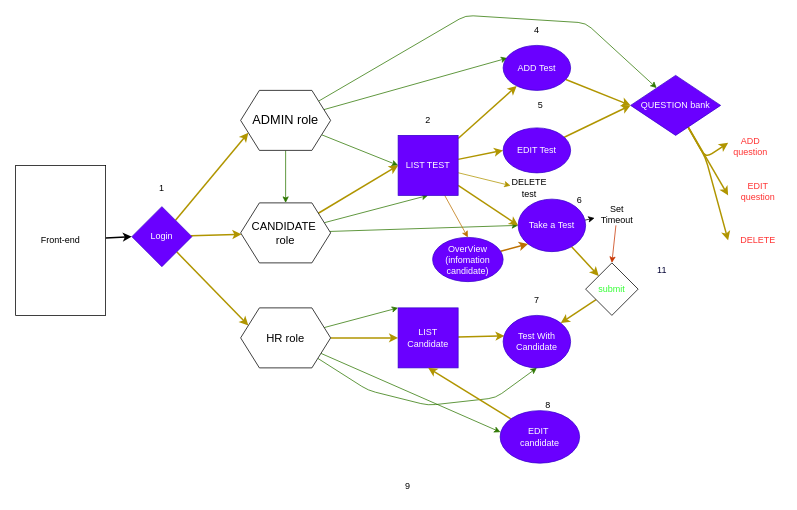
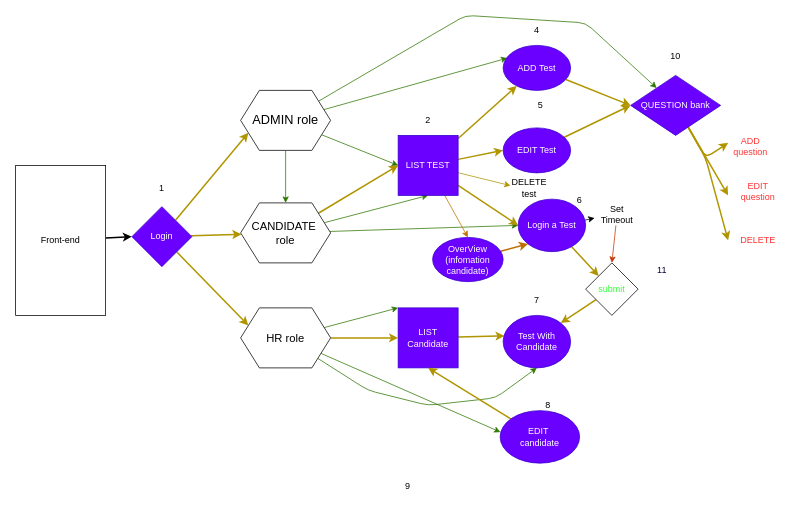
node "10": added
node "Take a Test": label "Take a Test" -> "Login a Test"
